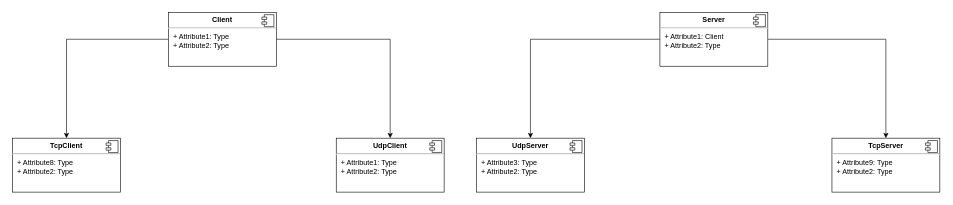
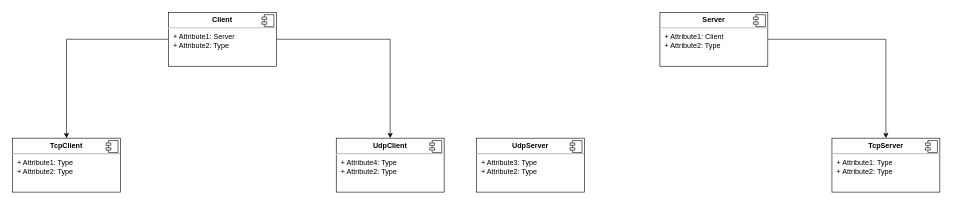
node "Client + Attribute1: Type + Attribute2: Type": label "Client + Attribute1: Type + Attribute2: Type" -> "Client + Attribute1: Server + Attribute2: Type"
edge "Server + Attribute1: Client + Attribute2: Type" -> "UdpServer + Attribute3: Type + Attribute2: Type": removed
node "TcpClient + Attribute8: Type + Attribute2: Type": label "TcpClient + Attribute8: Type + Attribute2: Type" -> "TcpClient + Attribute1: Type + Attribute2: Type"
node "UdpClient + Attribute1: Type + Attribute2: Type": label "UdpClient + Attribute1: Type + Attribute2: Type" -> "UdpClient + Attribute4: Type + Attribute2: Type"
node "TcpServer + Attribute9: Type + Attribute2: Type": label "TcpServer + Attribute9: Type + Attribute2: Type" -> "TcpServer + Attribute1: Type + Attribute2: Type"
